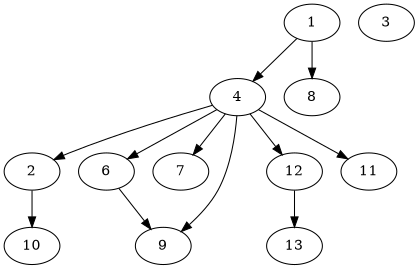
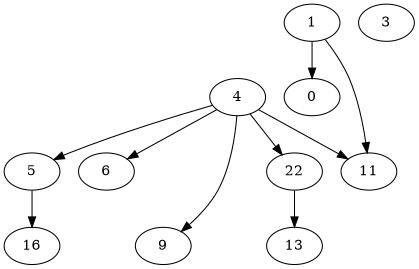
edge "1" -> "4": now "1" -> "11"
node "8": label "8" -> "0"
node "2": label "2" -> "5"
node "7": removed
node "12": label "12" -> "22"
edge "6" -> "9": removed
node "10": label "10" -> "16"
